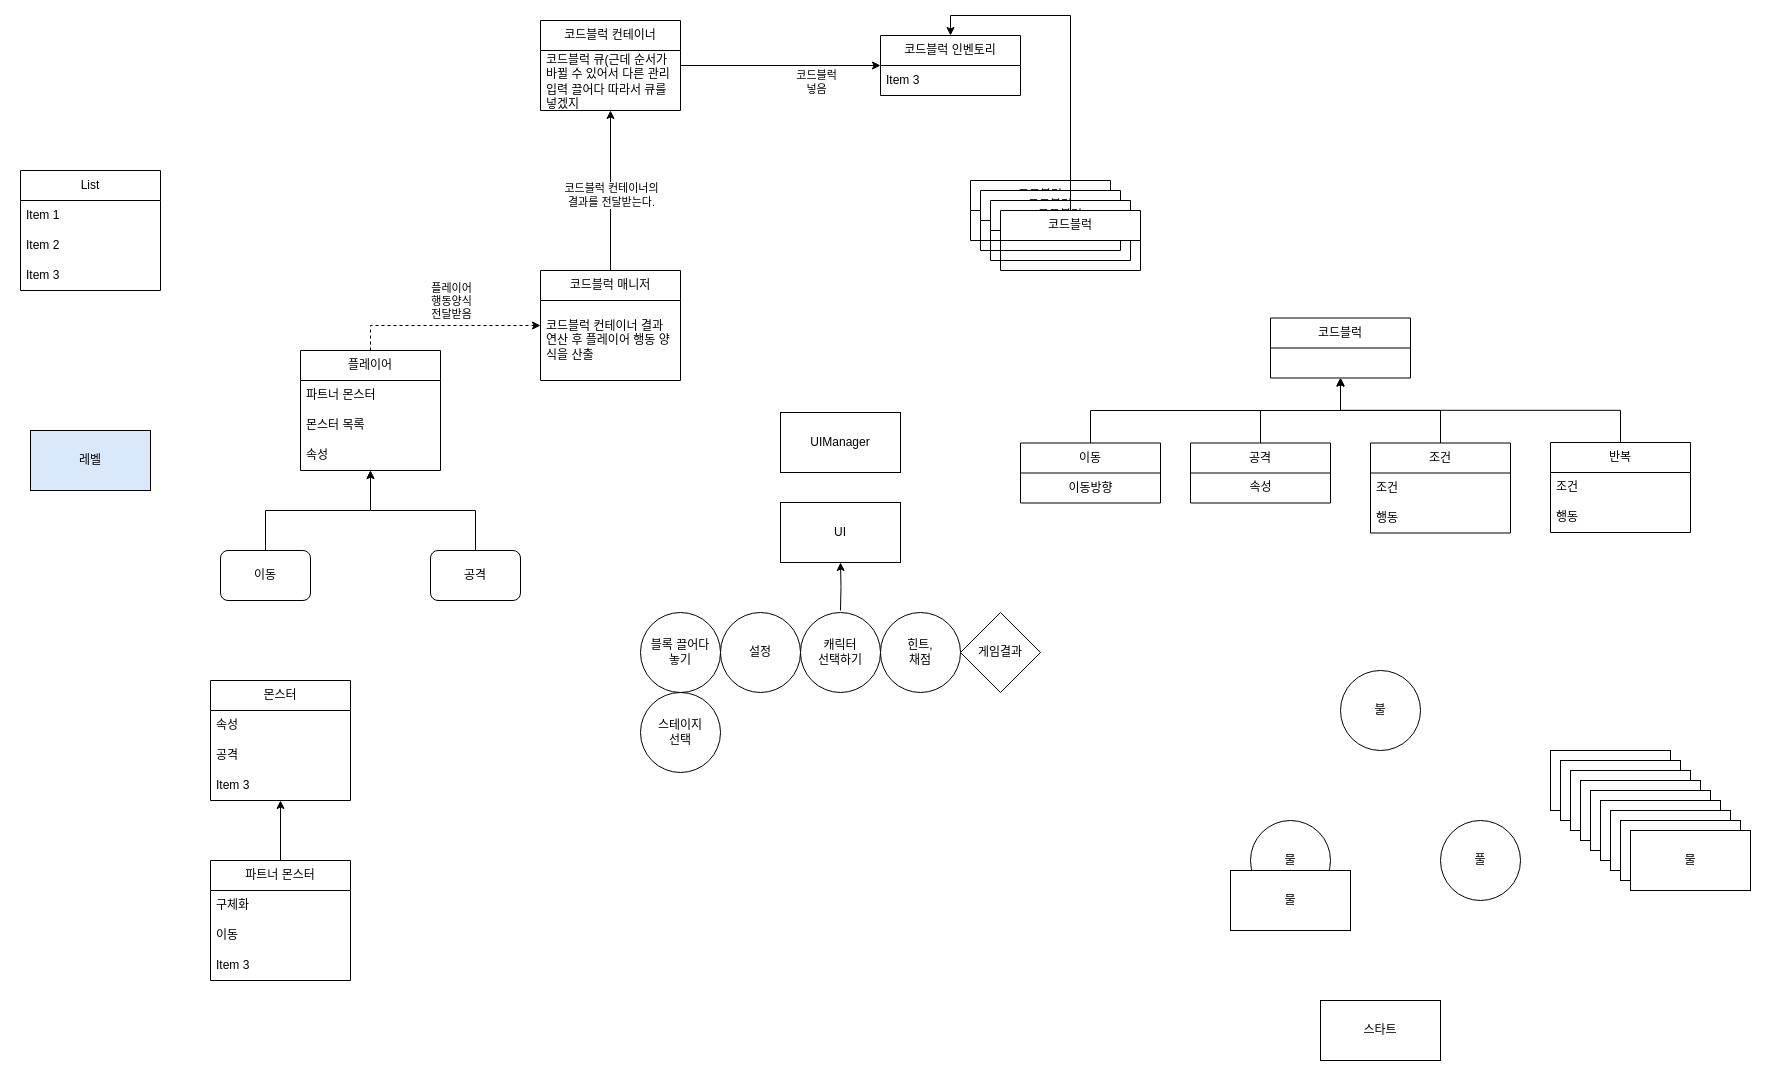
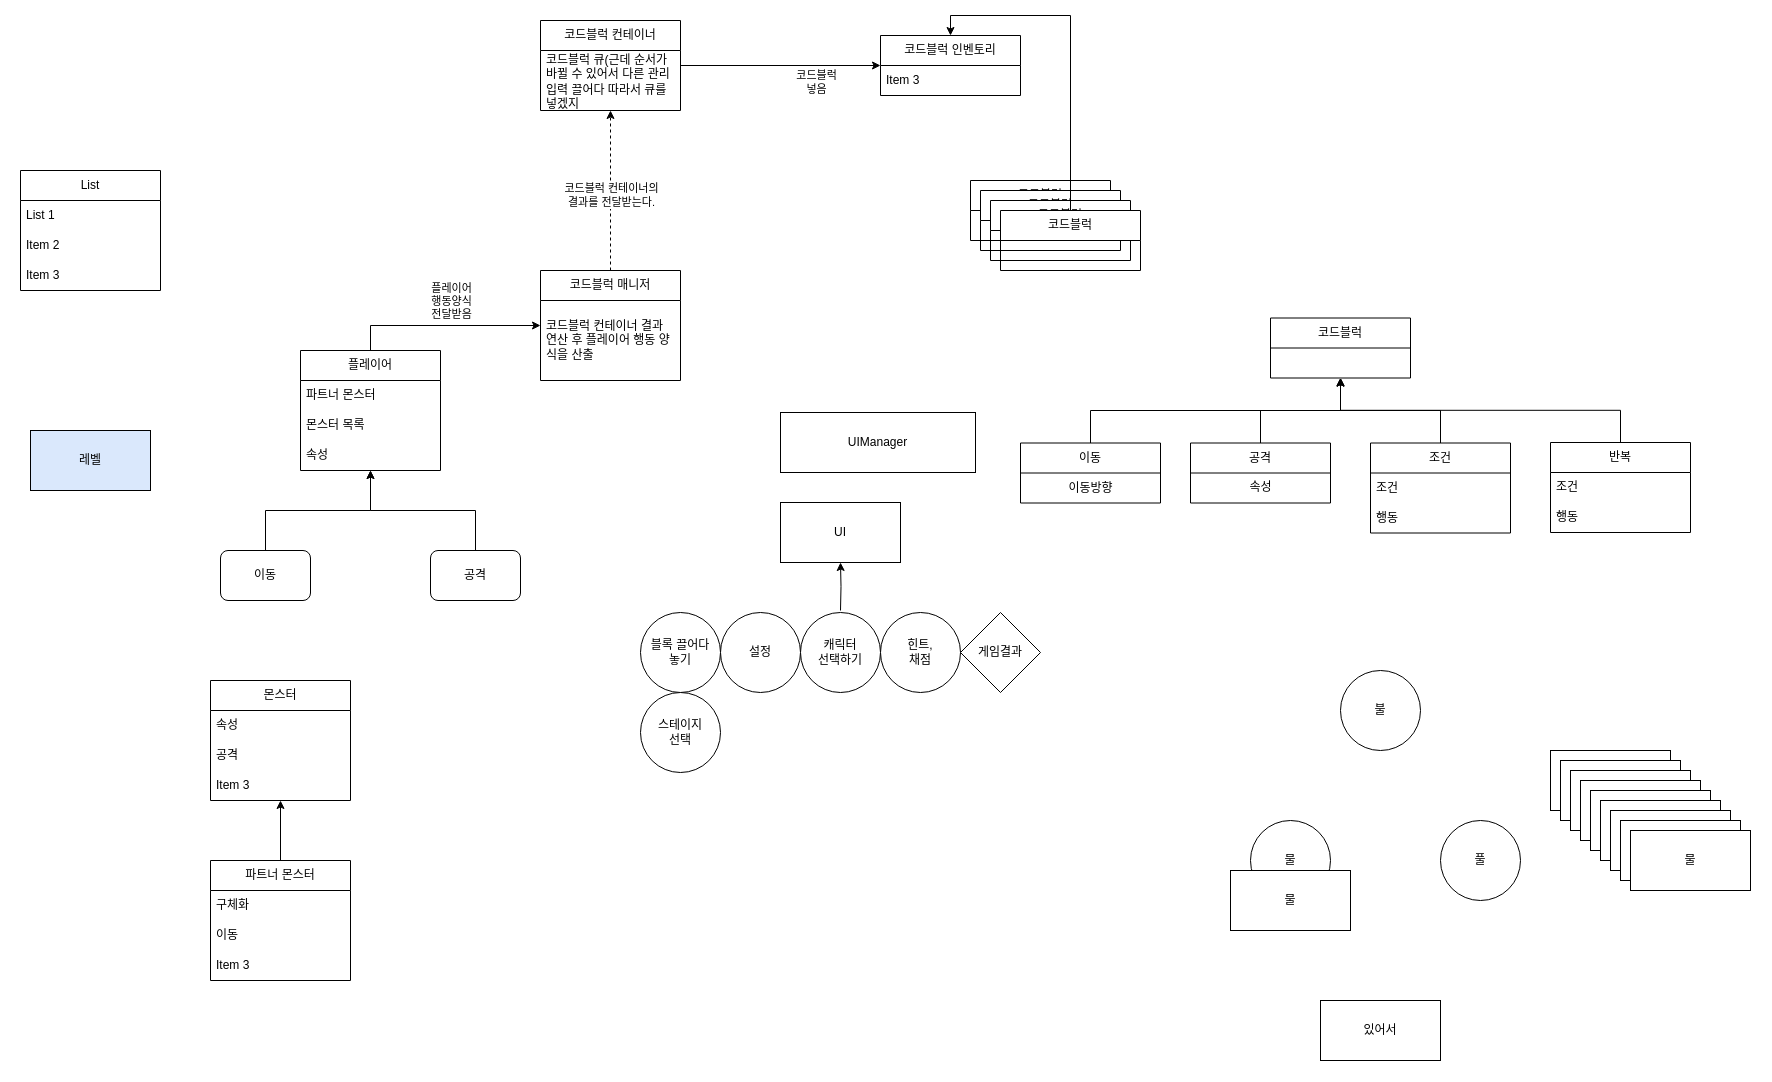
edge "코드블럭 매니저" -> "입력 끌어다 따라서 큐를 넣겠지": style solid -> dashed
node "Item 1": label "Item 1" -> "List 1"
edge "플레이어" -> "코드블럭 매니저": style dashed -> solid
node "UIManager": size 120x60 -> 195x60
node "스타트": label "스타트" -> "있어서"
